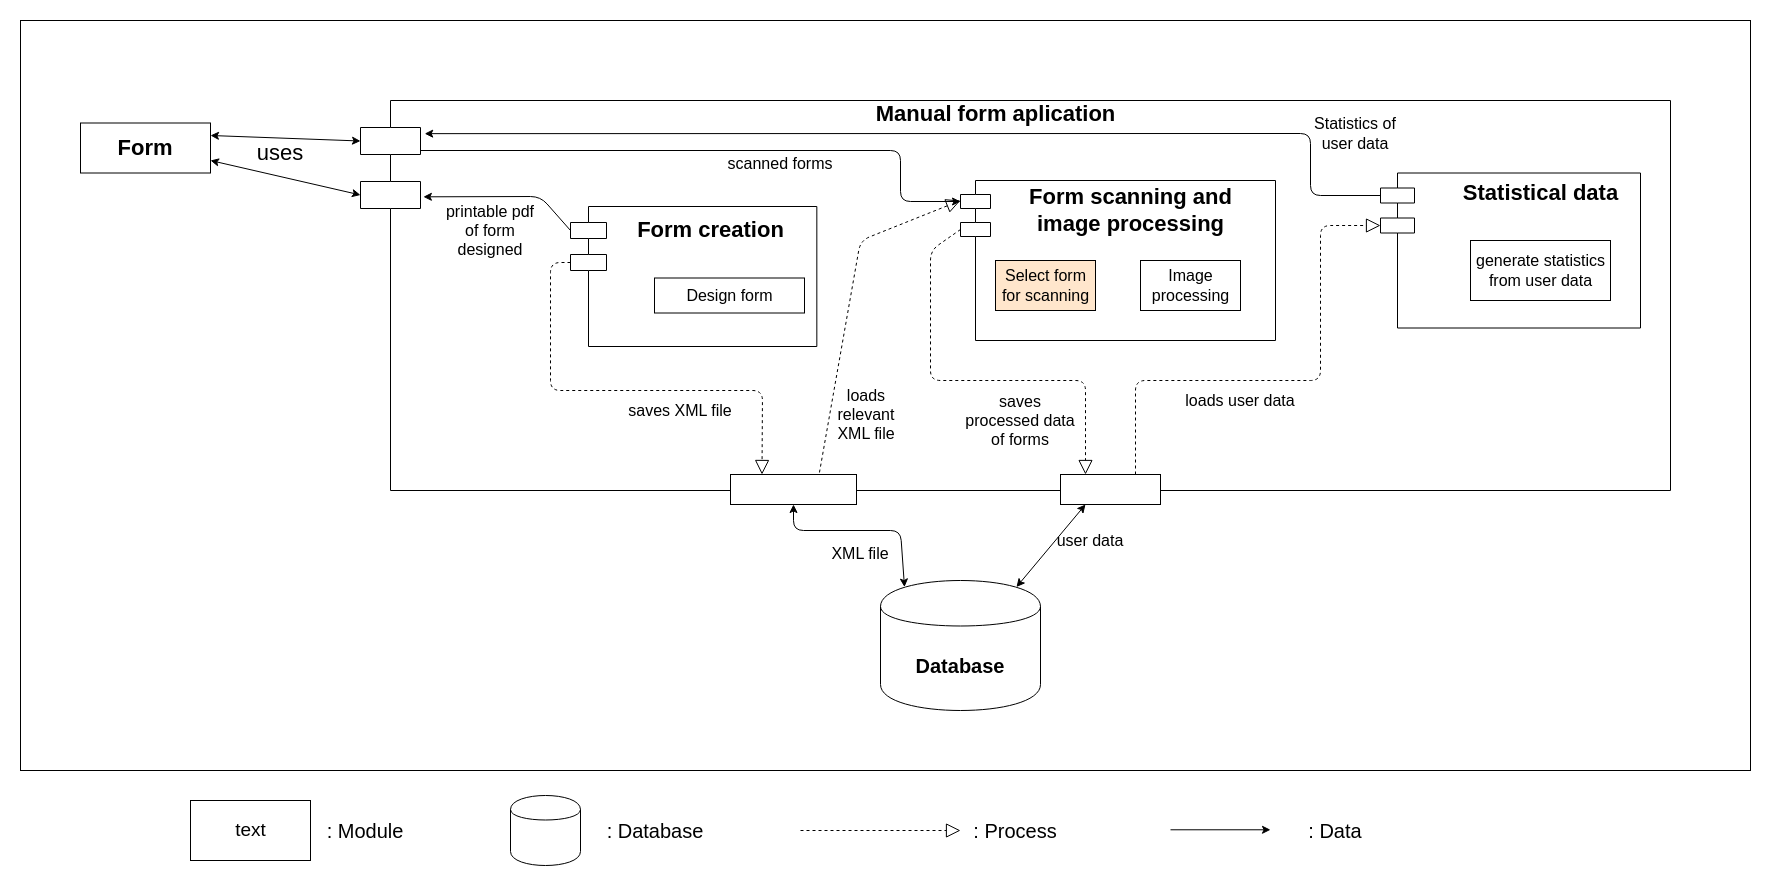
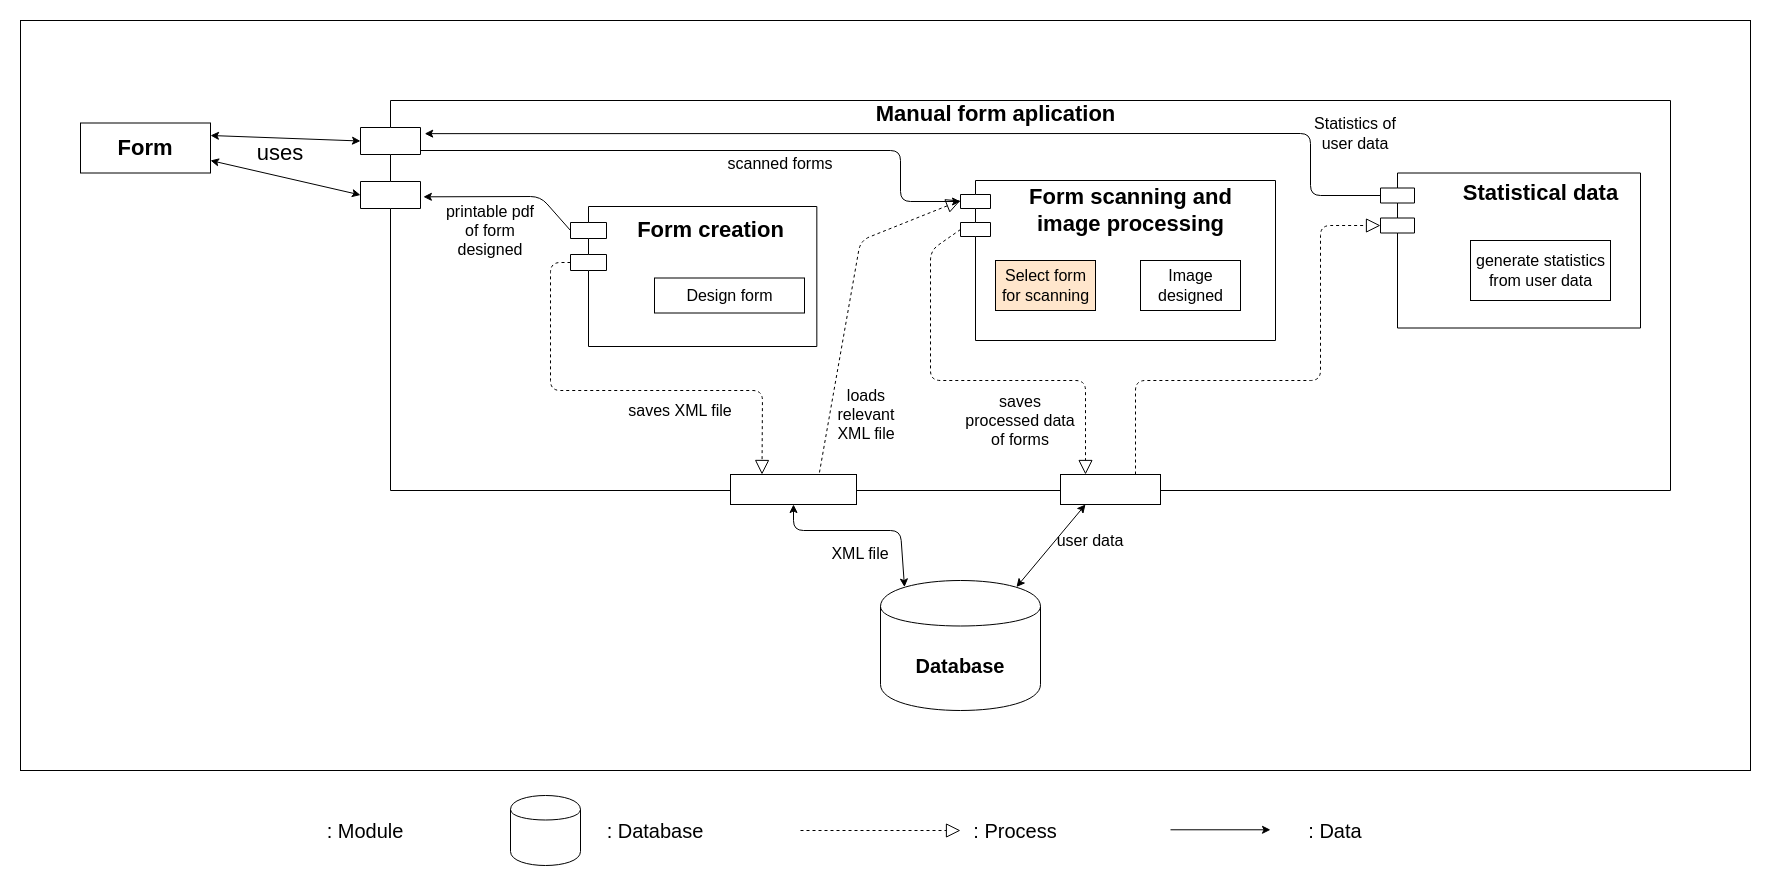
node "Image processing": label "Image processing" -> "Image designed"
node "loads user data": removed
node "text": removed
